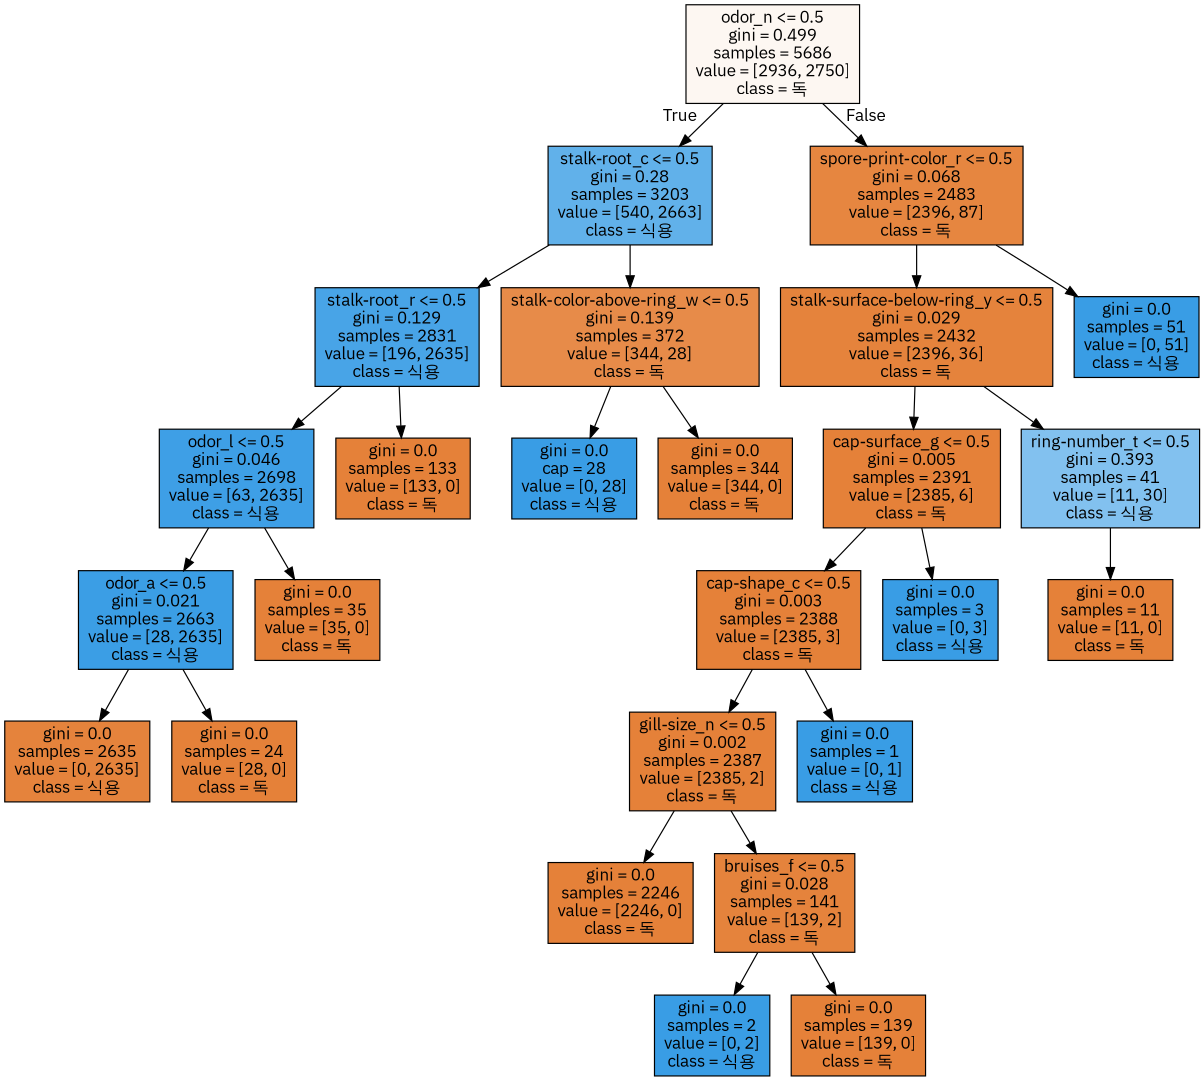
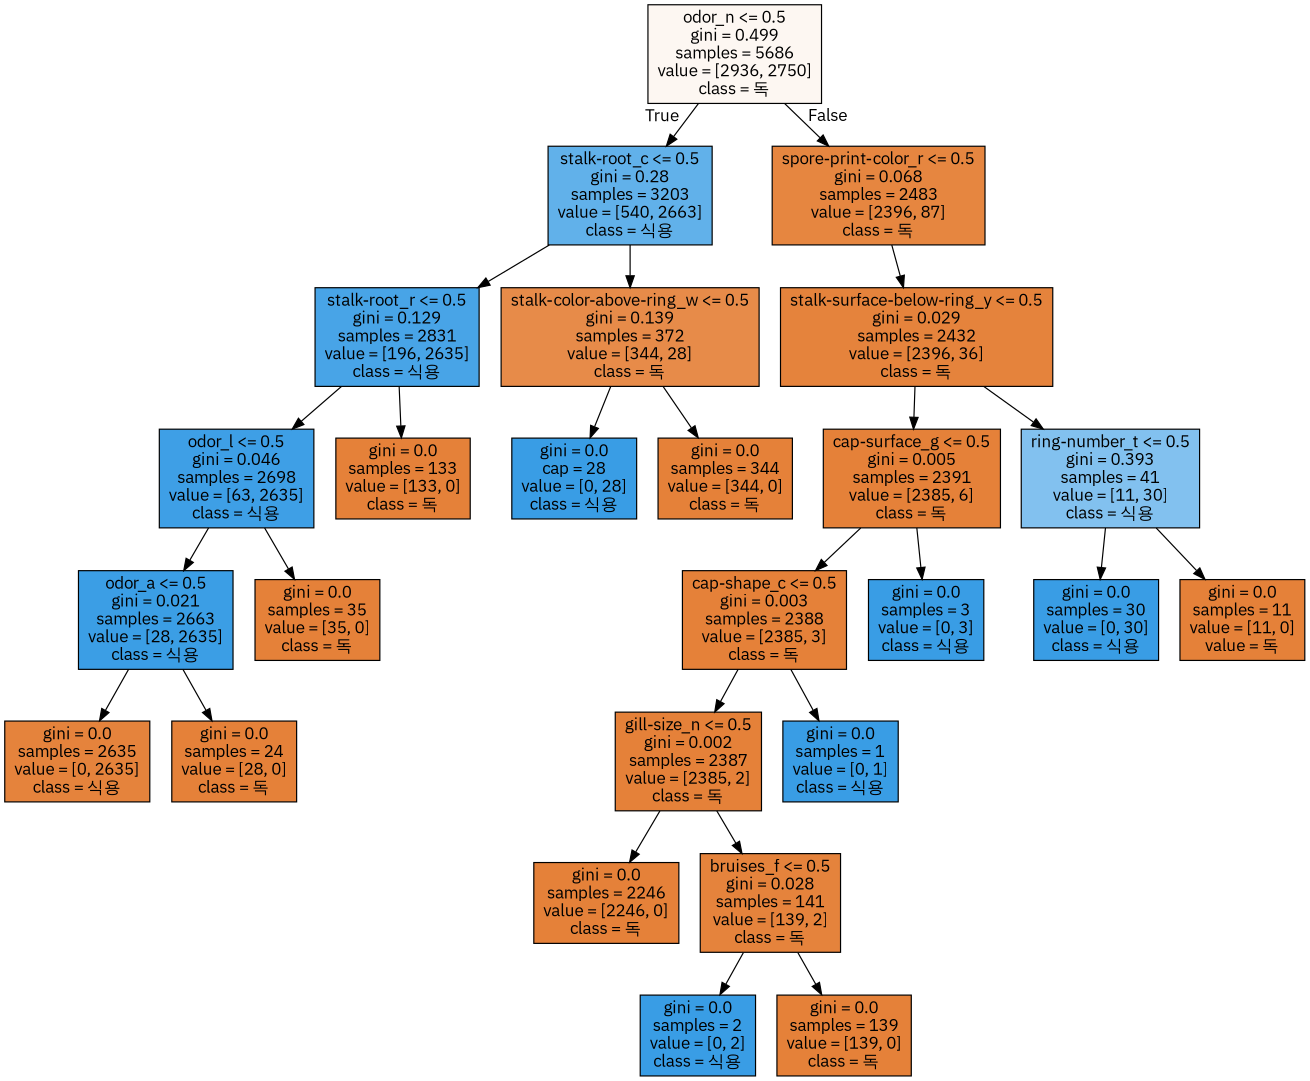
node "gini = 0.0 samples = 51 value = [0, 51] class = 식용": removed
node "gini = 0.0 samples = 30 value = [0, 30] class = 식용": added
node "gini = 0.0 samples = 11 value = [11, 0] class = 독": label "gini = 0.0 samples = 11 value = [11, 0] class = 독" -> "gini = 0.0 samples = 11 value = [11, 0] value = 독"
